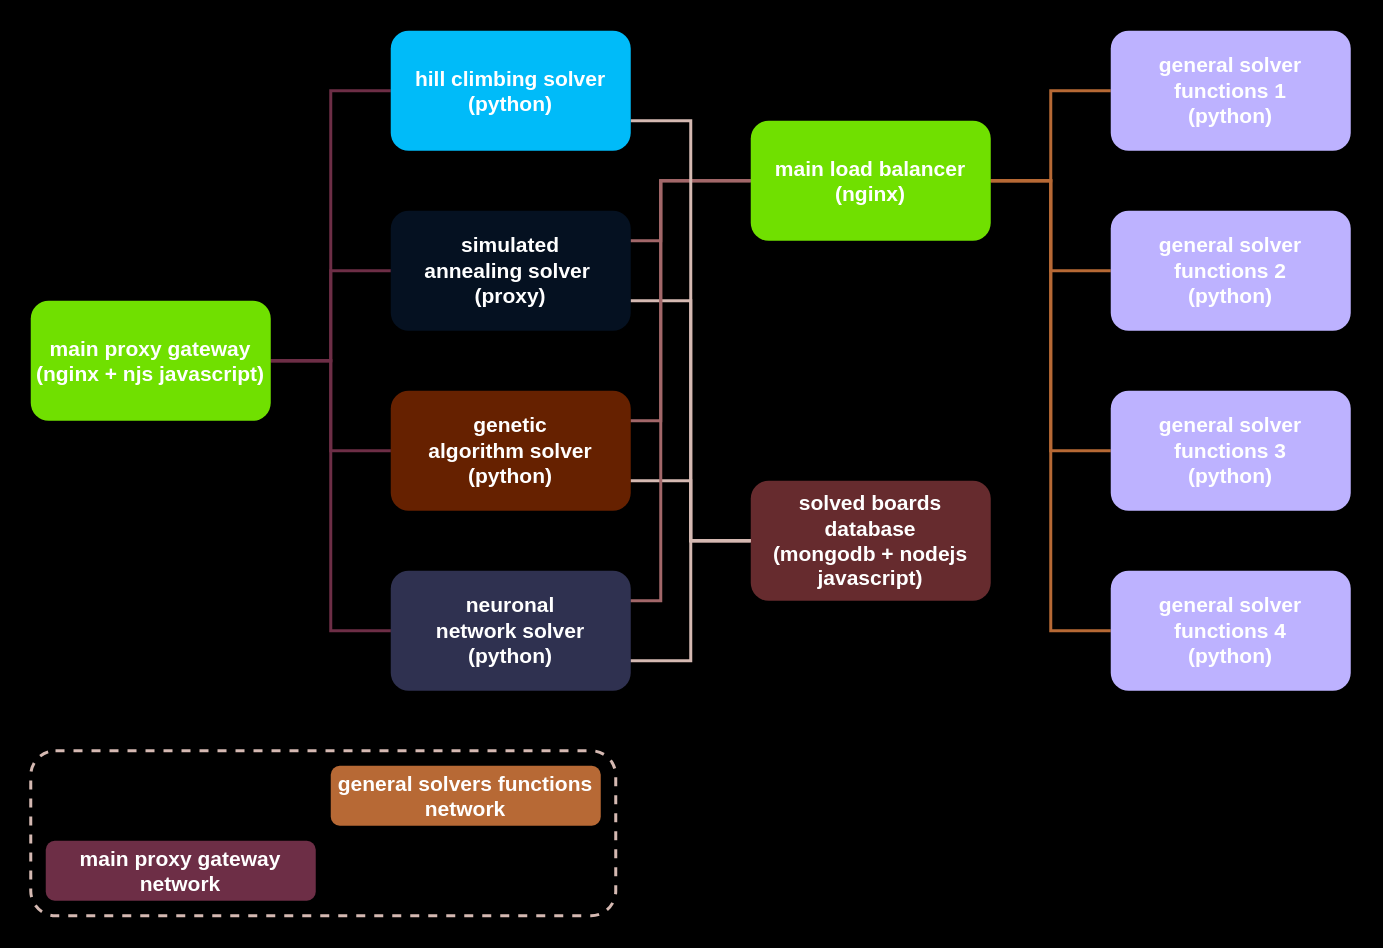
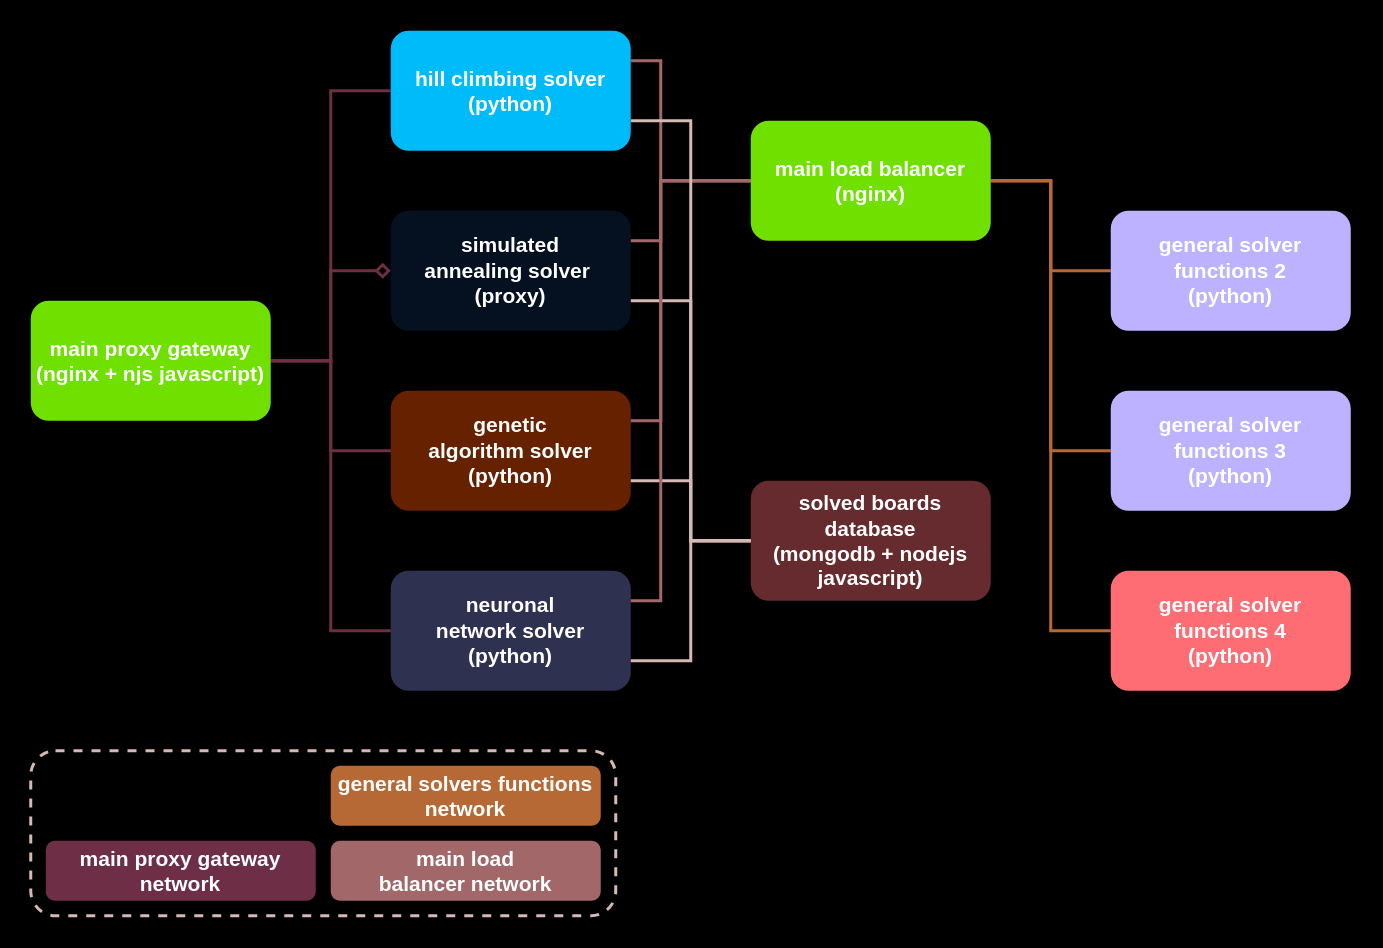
node "general solver functions 1 (python)": removed
edge "hill climbing solver (python)" -- "main load balancer (nginx)": added
edge "general solver functions 1 (python)" -- "main load balancer (nginx)": removed
edge "simulated annealing solver (proxy)" -- "main proxy gateway (nginx + njs javascript)": arrowhead none -> diamond
node "general solver functions 4 (python)": fillcolor #bdb2ff -> #fe6d73
node "main load balancer network": added
